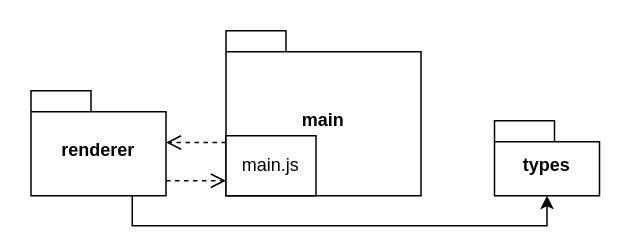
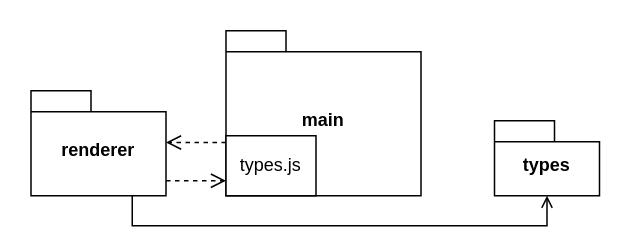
node "main.js": label "main.js" -> "types.js"
edge "renderer" -> "types": arrowhead classic -> open
